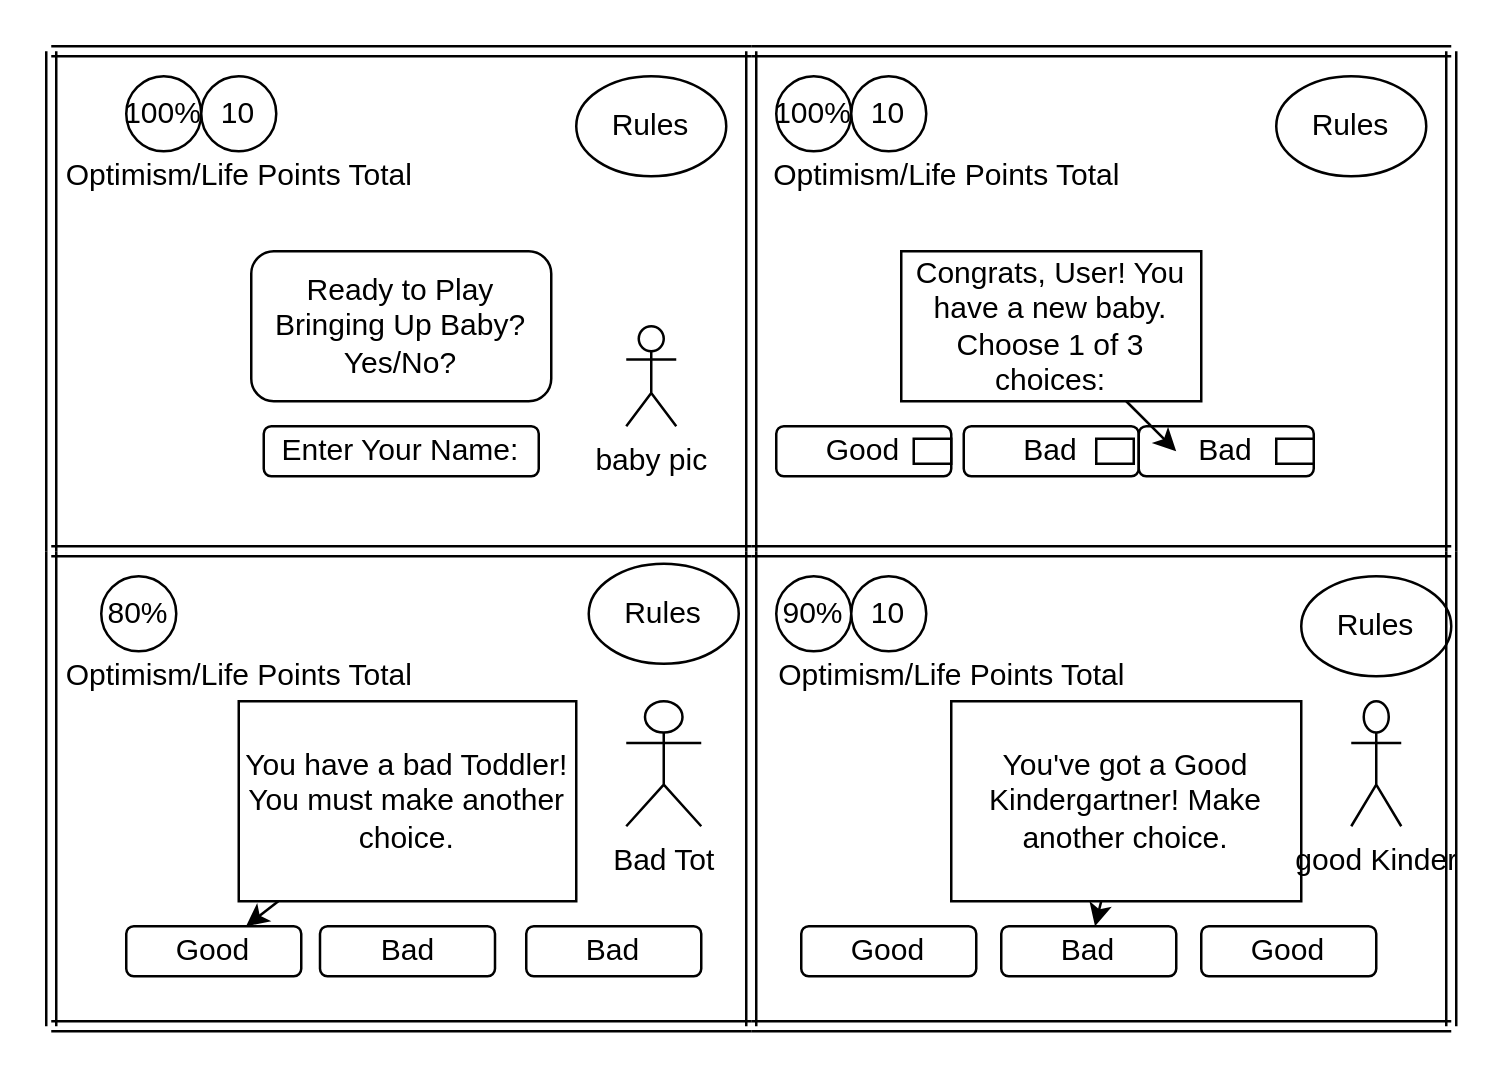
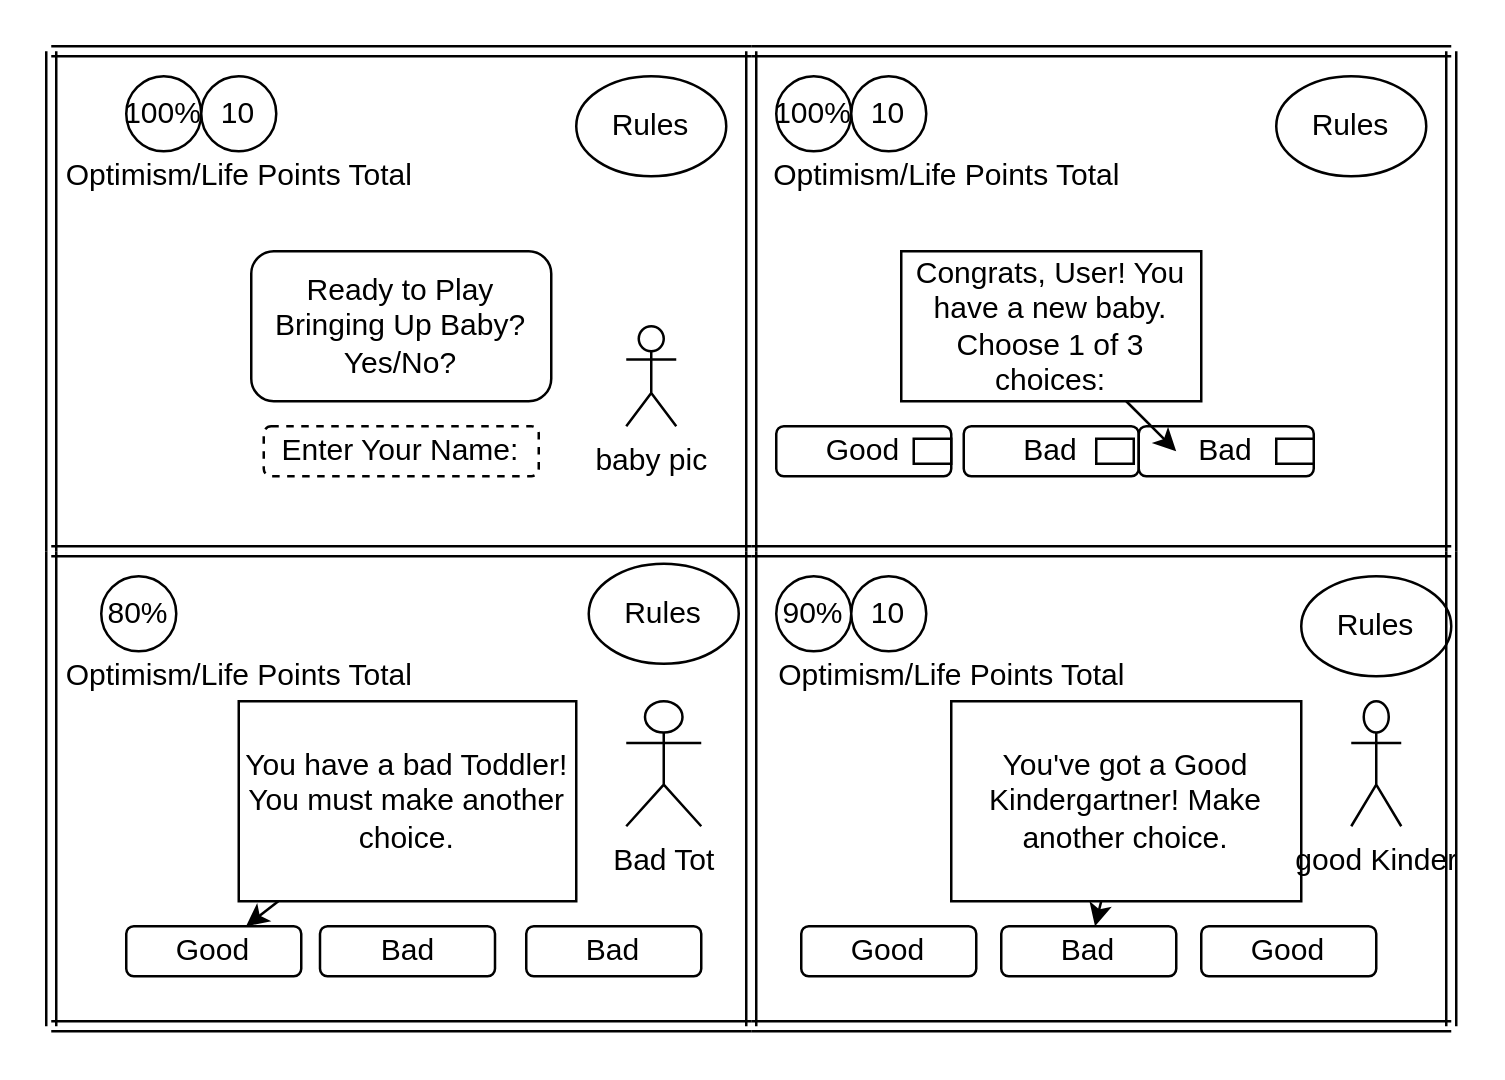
node "Enter Your Name:": style solid -> dashed
